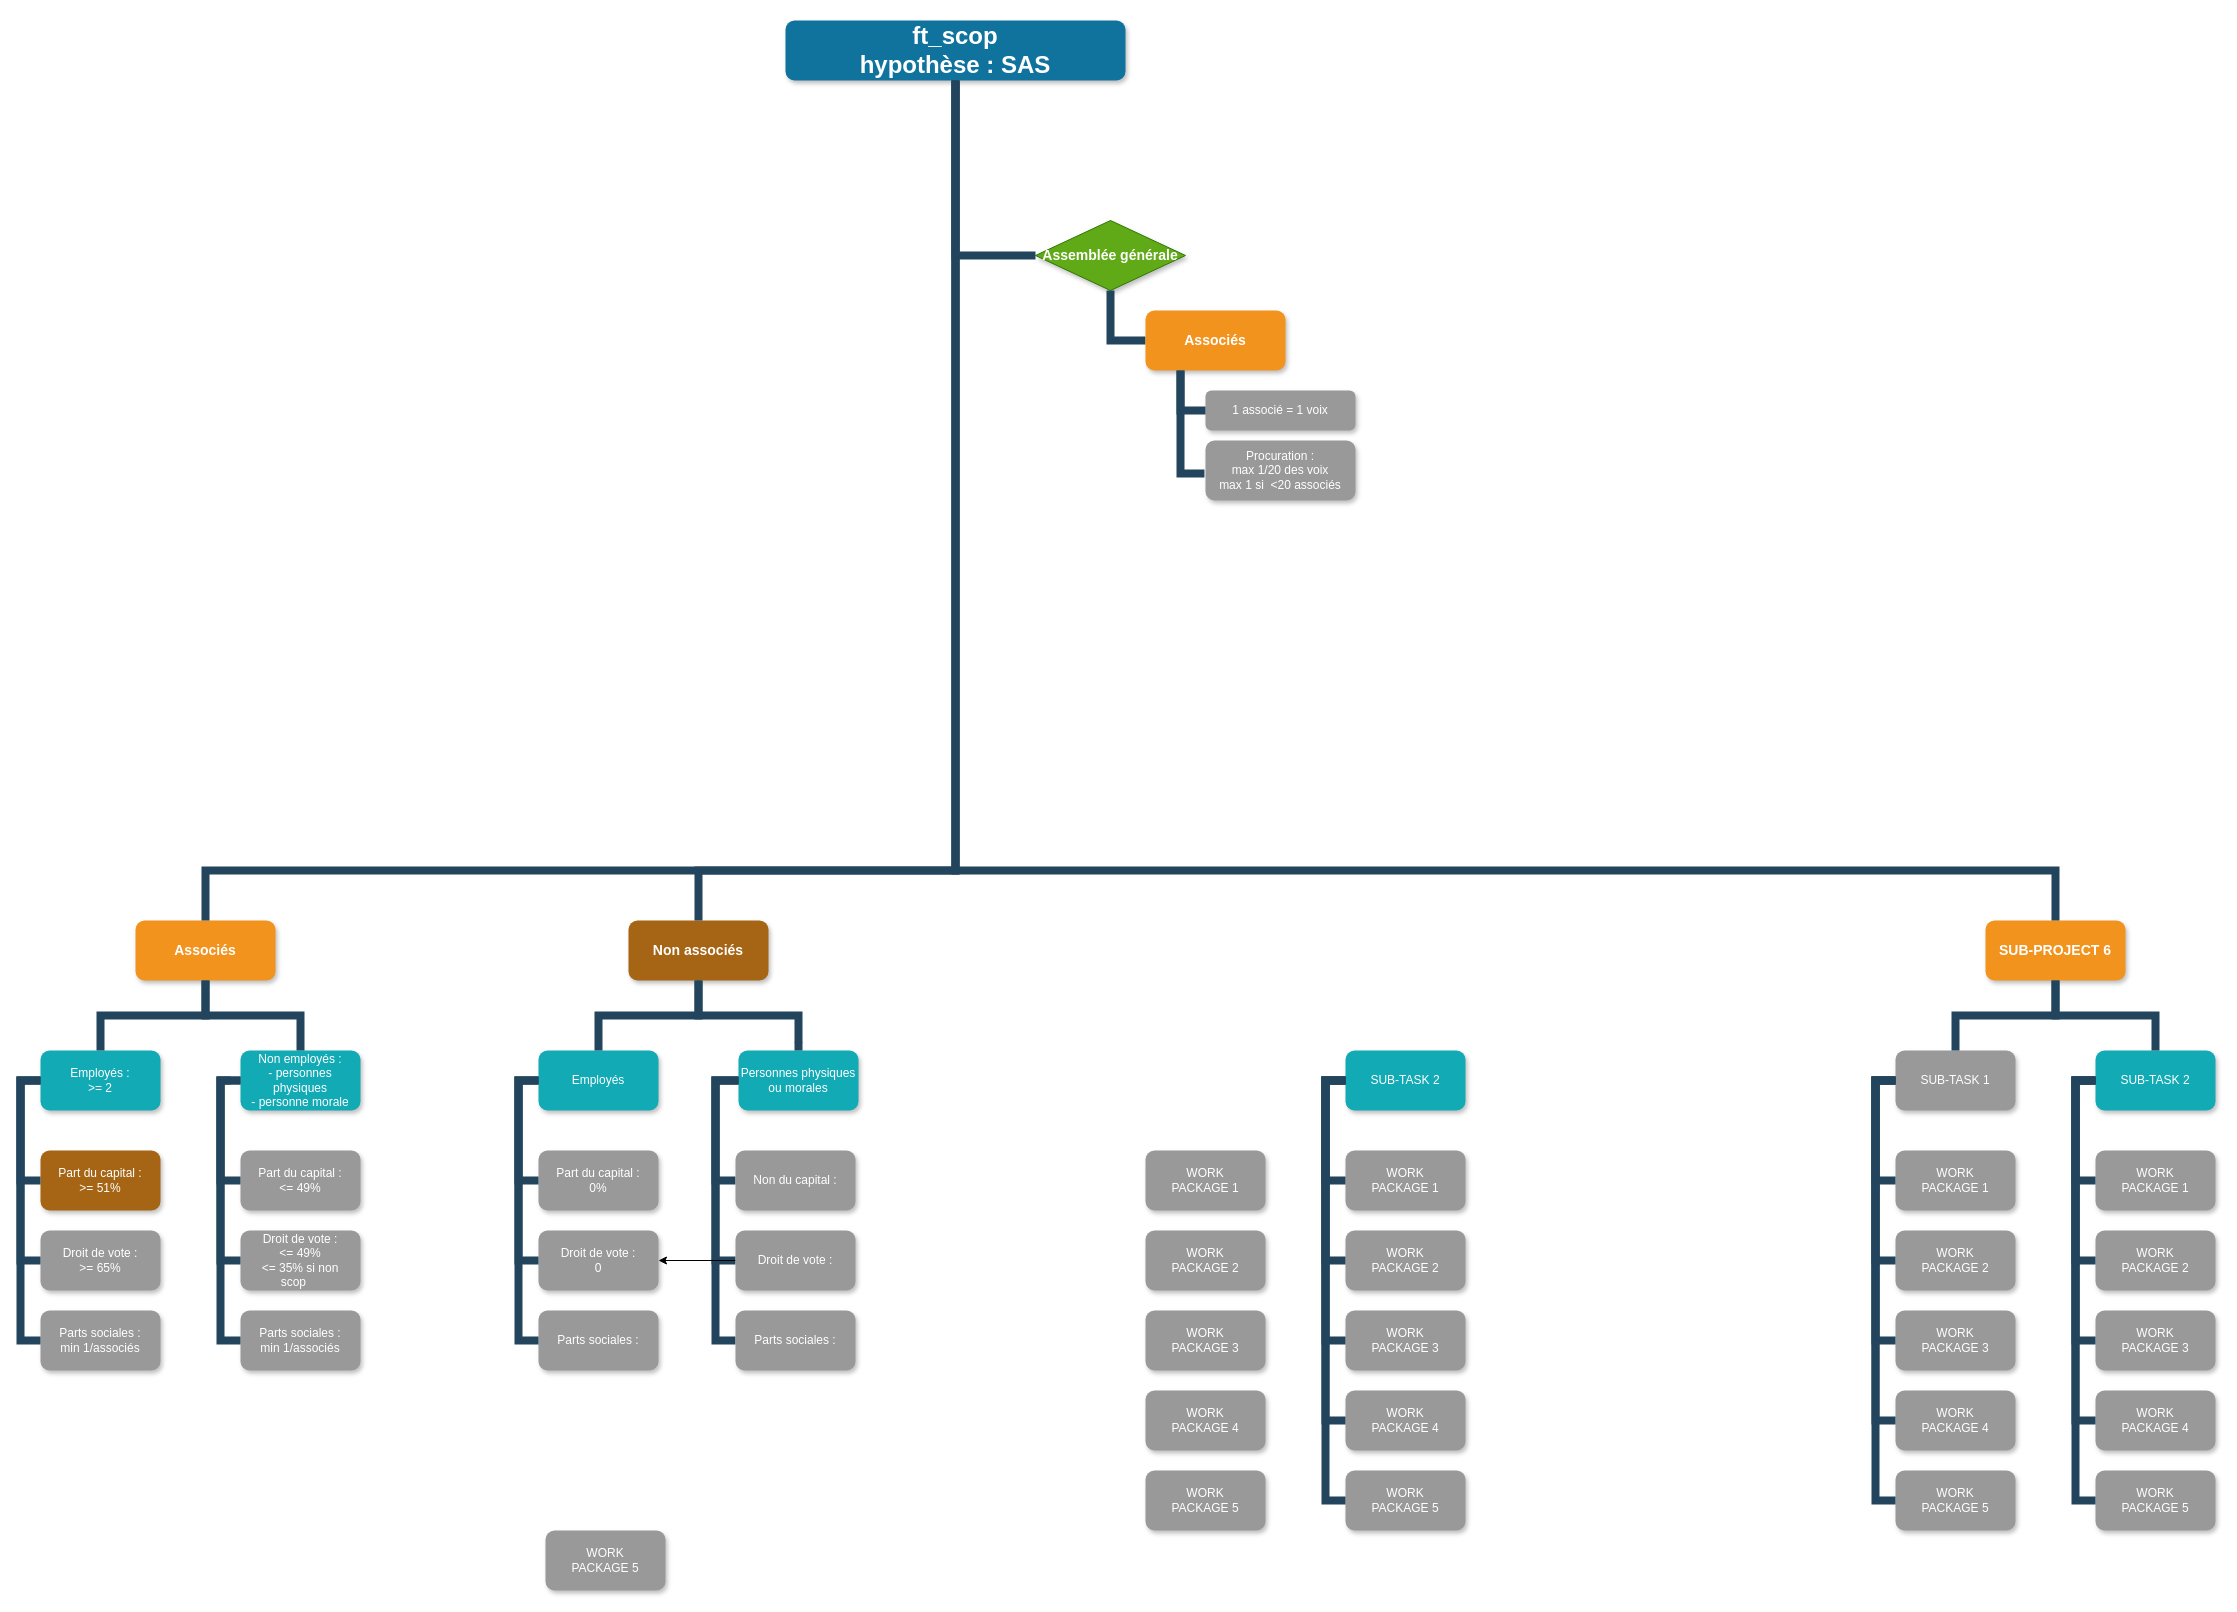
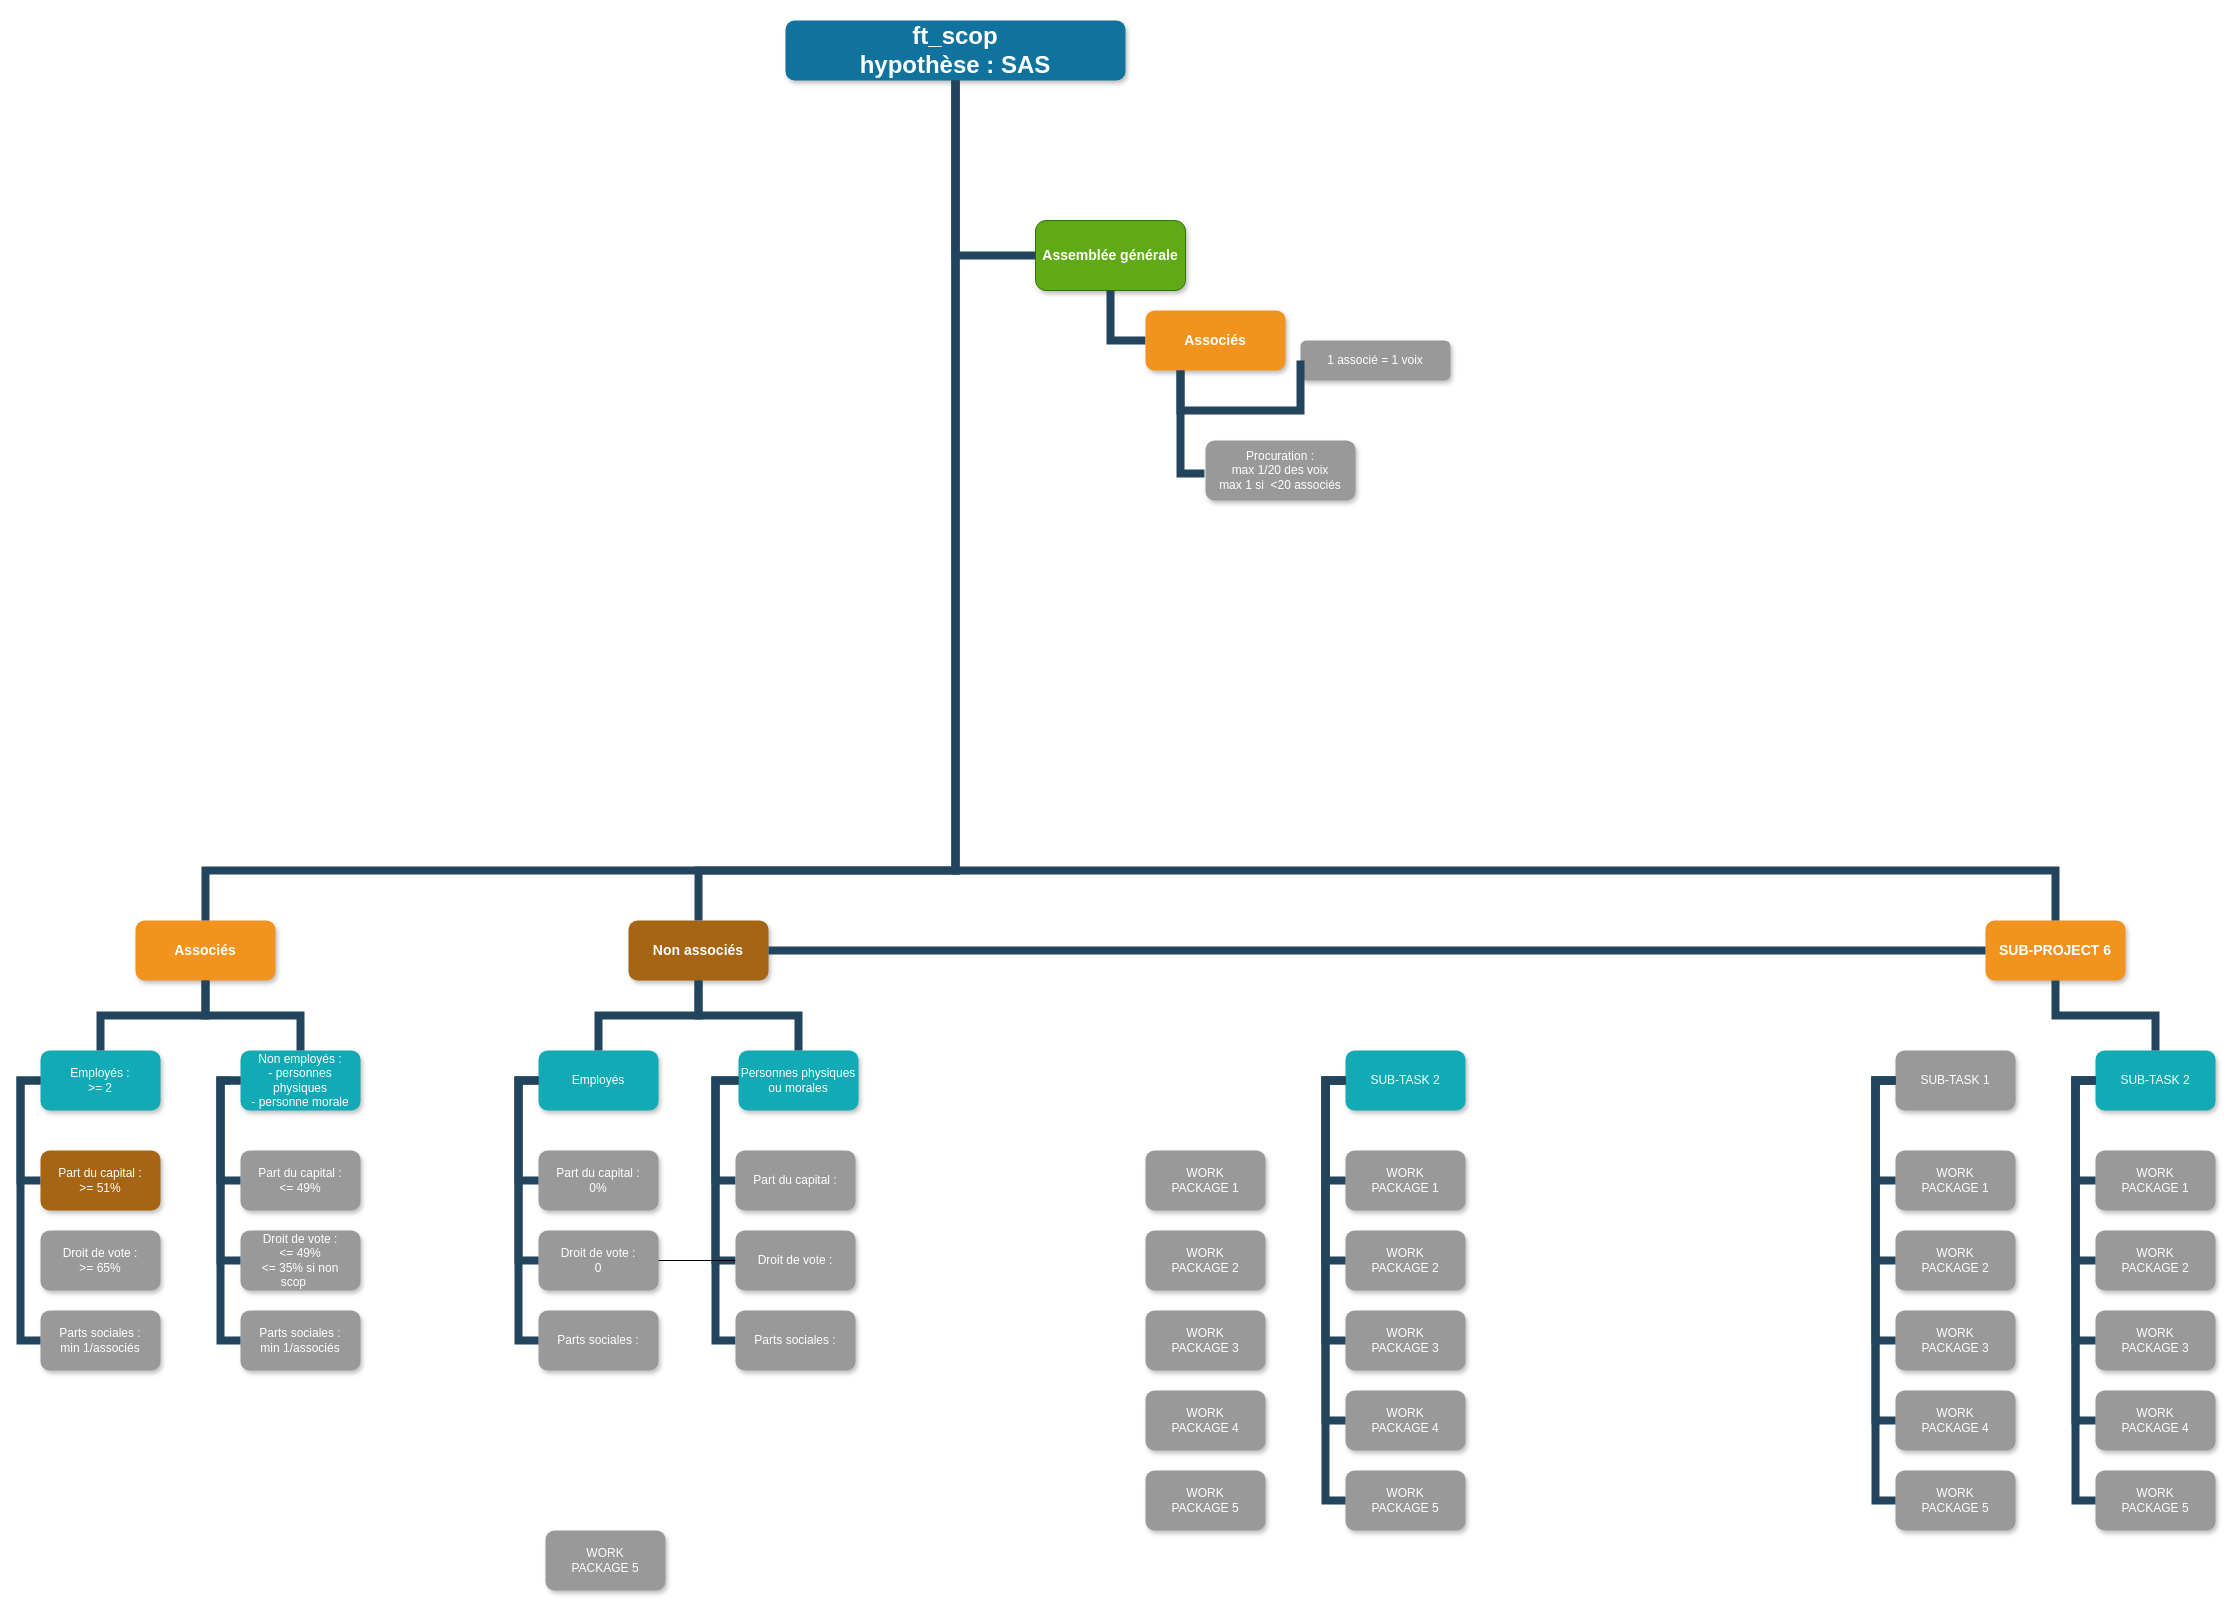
node "Assemblée générale": shape diamond -> rounded rectangle
node "1 associé = 1 voix": moved (1281, 411) -> (1376, 361)
edge "SUB-PROJECT 6" -- "SUB-TASK 1": now "SUB-PROJECT 6" -- "Non associés"
node "Non du capital :": label "Non du capital :" -> "Part du capital :"
edge "Employés : >= 2" -- "Droit de vote : >= 65%": removed
edge "Droit de vote :" -> "Droit de vote : 0": arrowhead classic -> none
